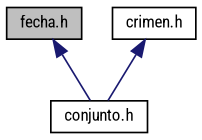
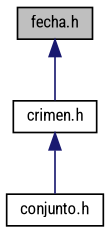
edge "conjunto.h" -> "fecha.h": now "crimen.h" -> "fecha.h"
